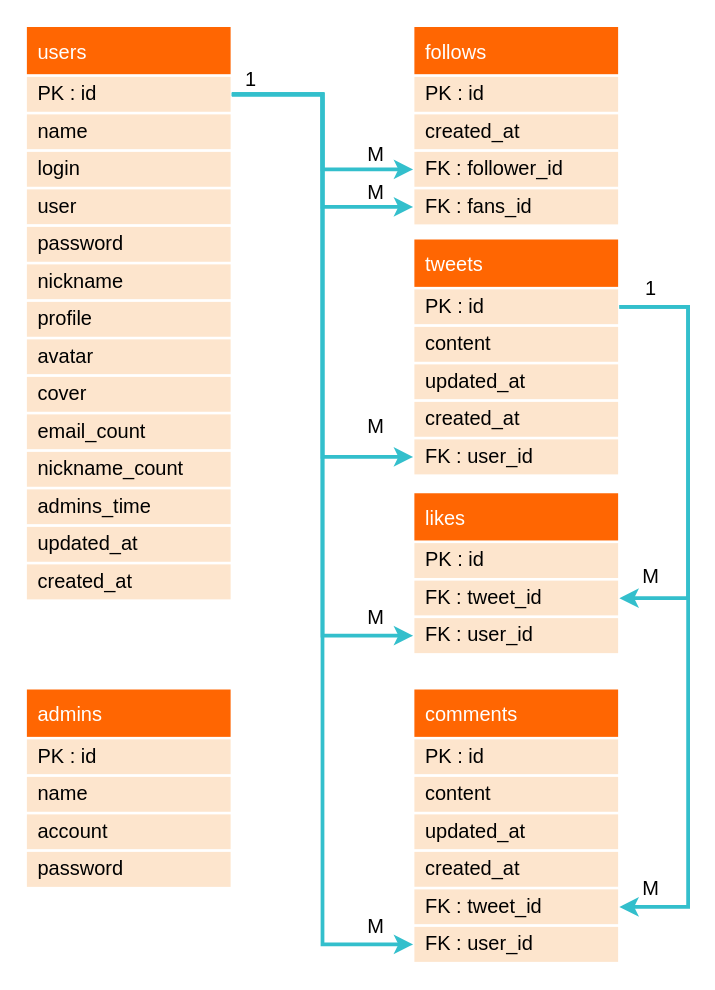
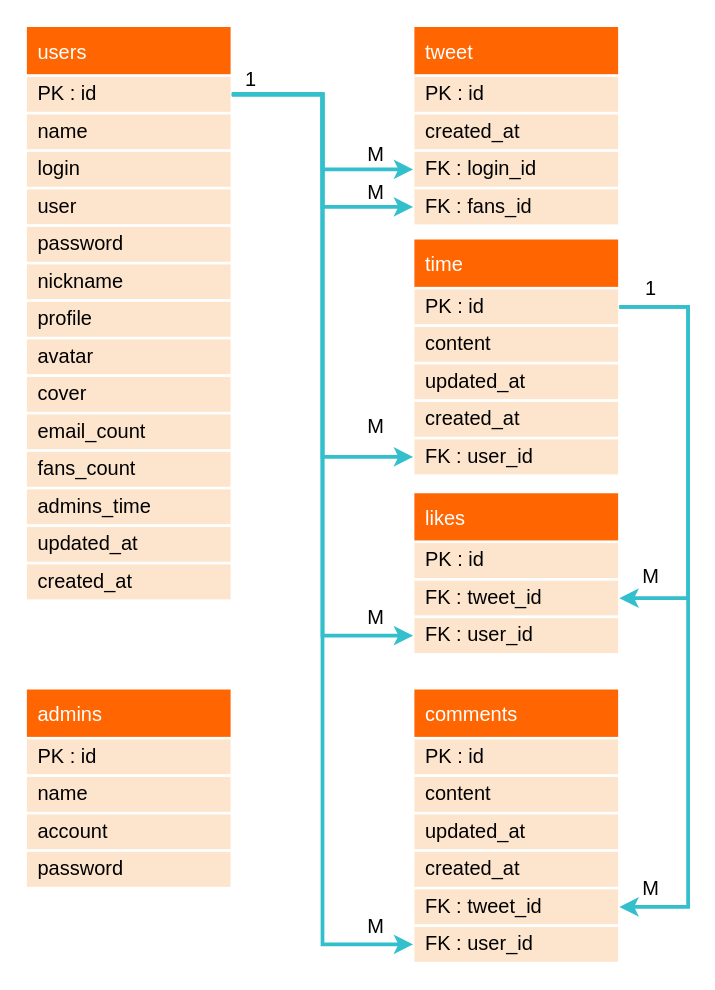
node "follows": label "follows" -> "tweet"
node "FK : follower_id": label "FK : follower_id" -> "FK : login_id"
node "tweets": label "tweets" -> "time"
node "nickname_count": label "nickname_count" -> "fans_count"
